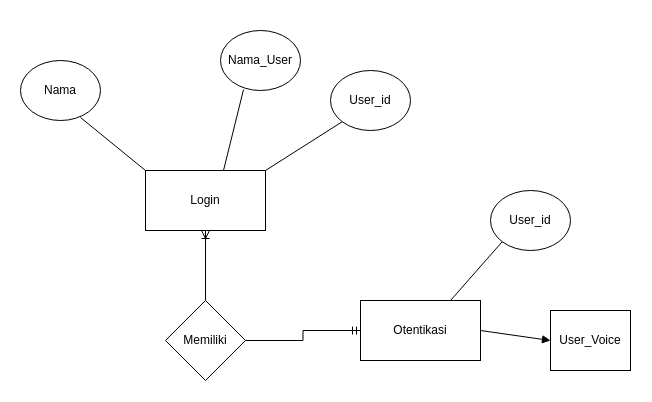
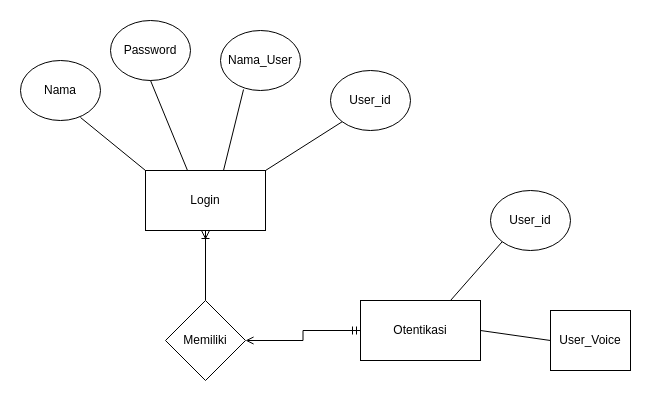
node "Password": added
edge "Password" -- "Login": added
edge "Otentikasi" -> "User_Voice": arrowhead block -> none
edge "Memiliki" -> "Otentikasi": arrowhead none -> open
